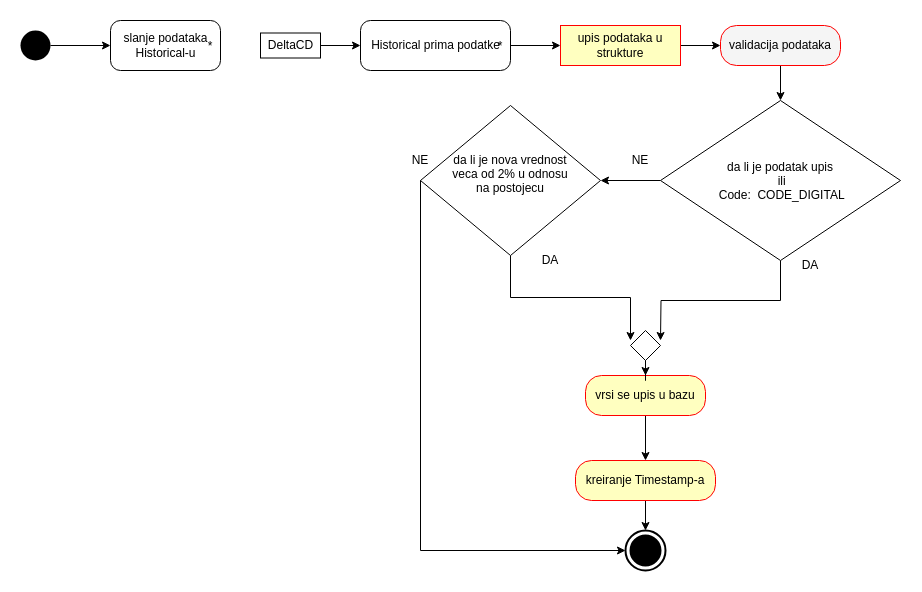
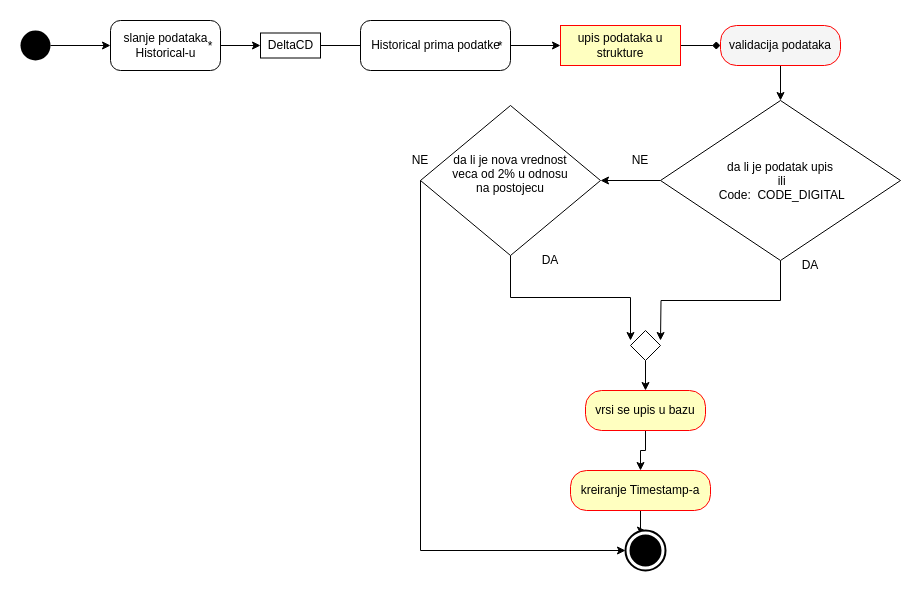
edge "slanje podataka Historical-u" -> "DeltaCD": added
edge "DeltaCD" -> "Historical prima podatke": arrowhead classic -> none
edge "upis podataka u strukture" -> "validacija podataka": arrowhead classic -> diamond
node "vrsi se upis u bazu": moved (646, 396) -> (646, 411)
node "kreiranje Timestamp-a": moved (646, 481) -> (641, 491)
